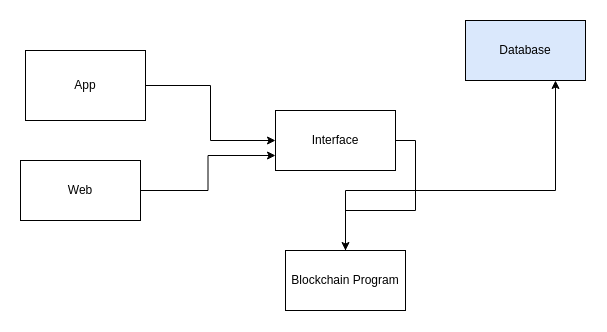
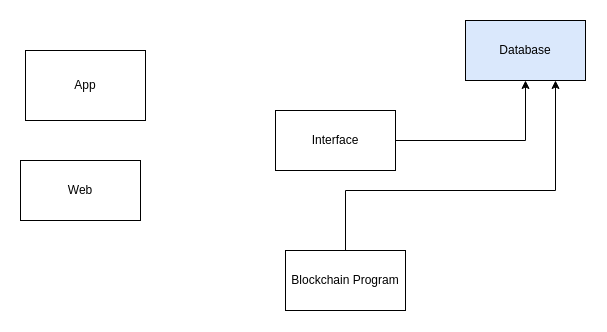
edge "App" -> "Interface": removed
edge "Web" -> "Interface": removed
edge "Interface" -> "Blockchain Program": now "Interface" -> "Database"
